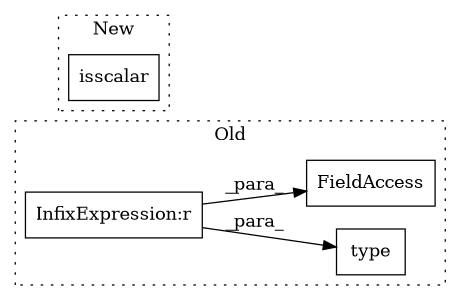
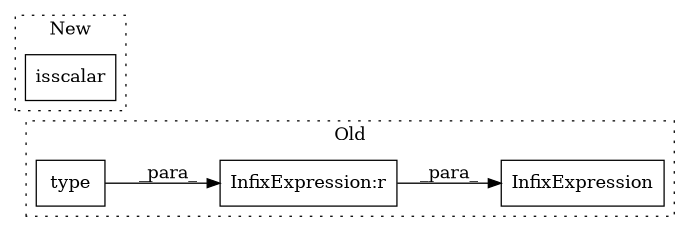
node "FieldAccess": label "FieldAccess" -> "InfixExpression"
edge "InfixExpression:r" -> "type": reversed
